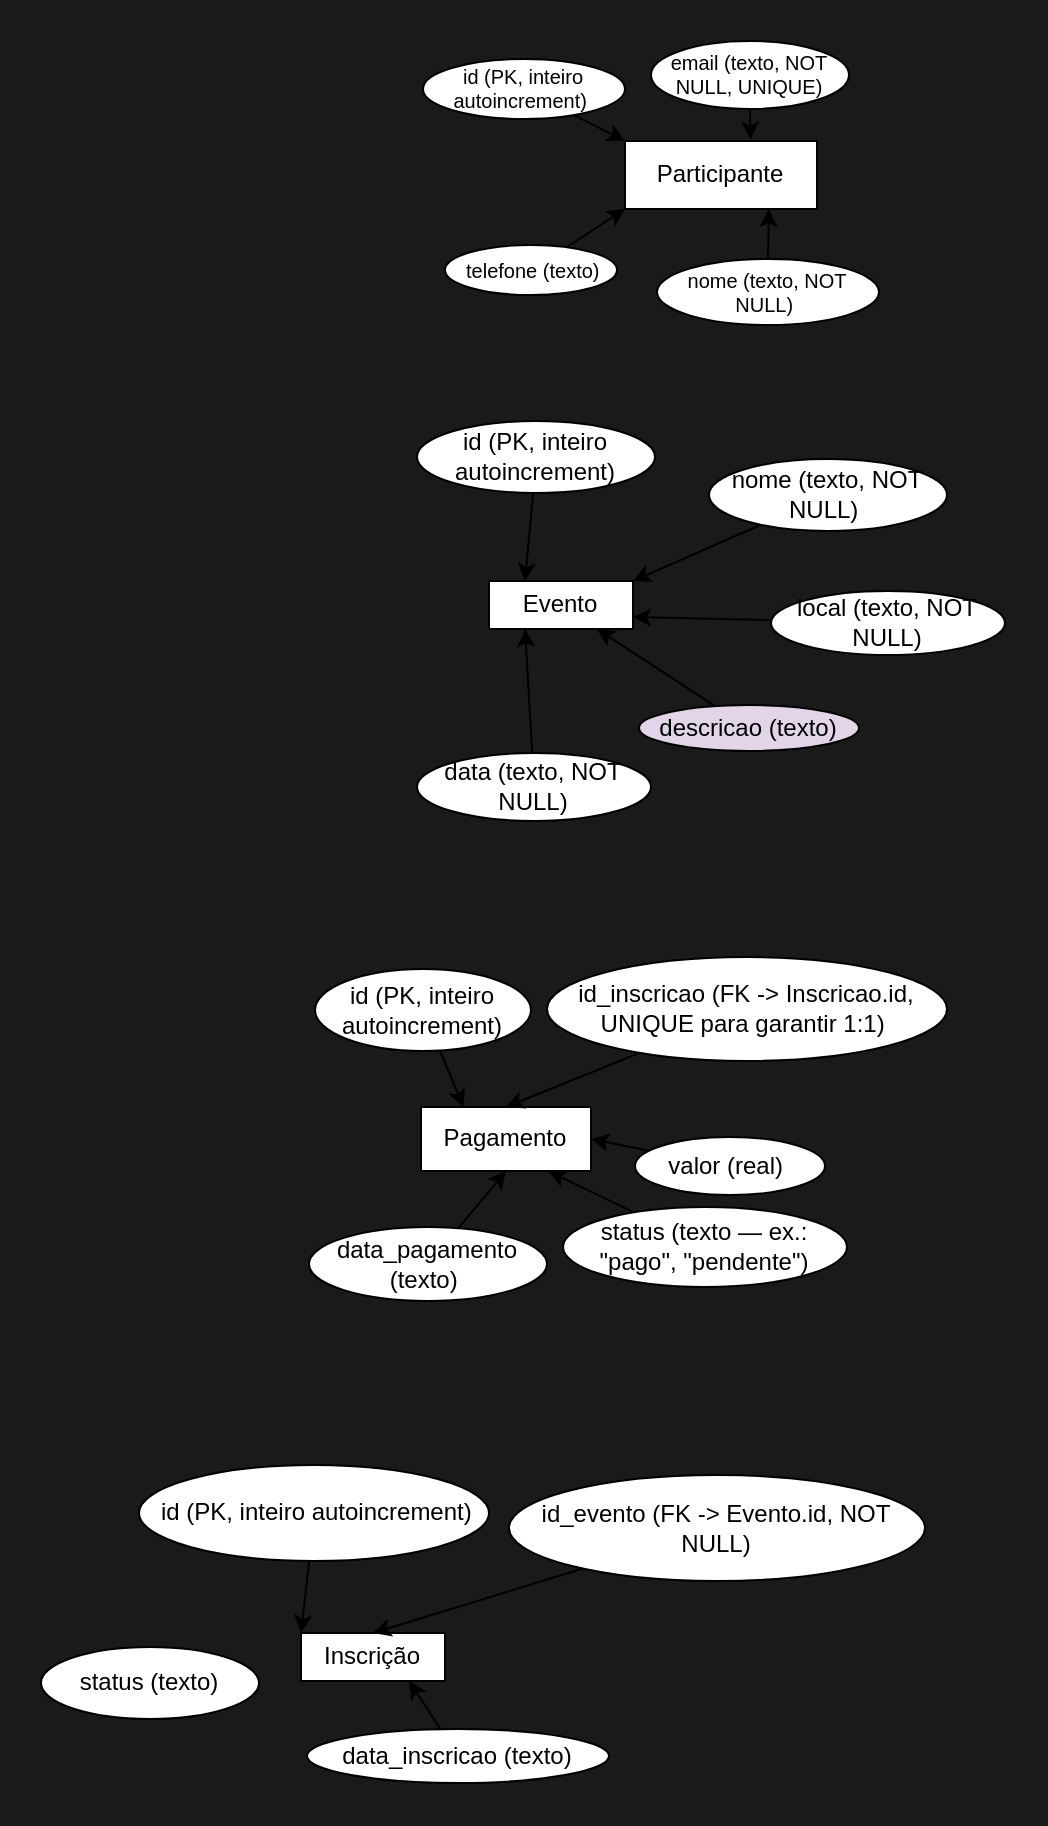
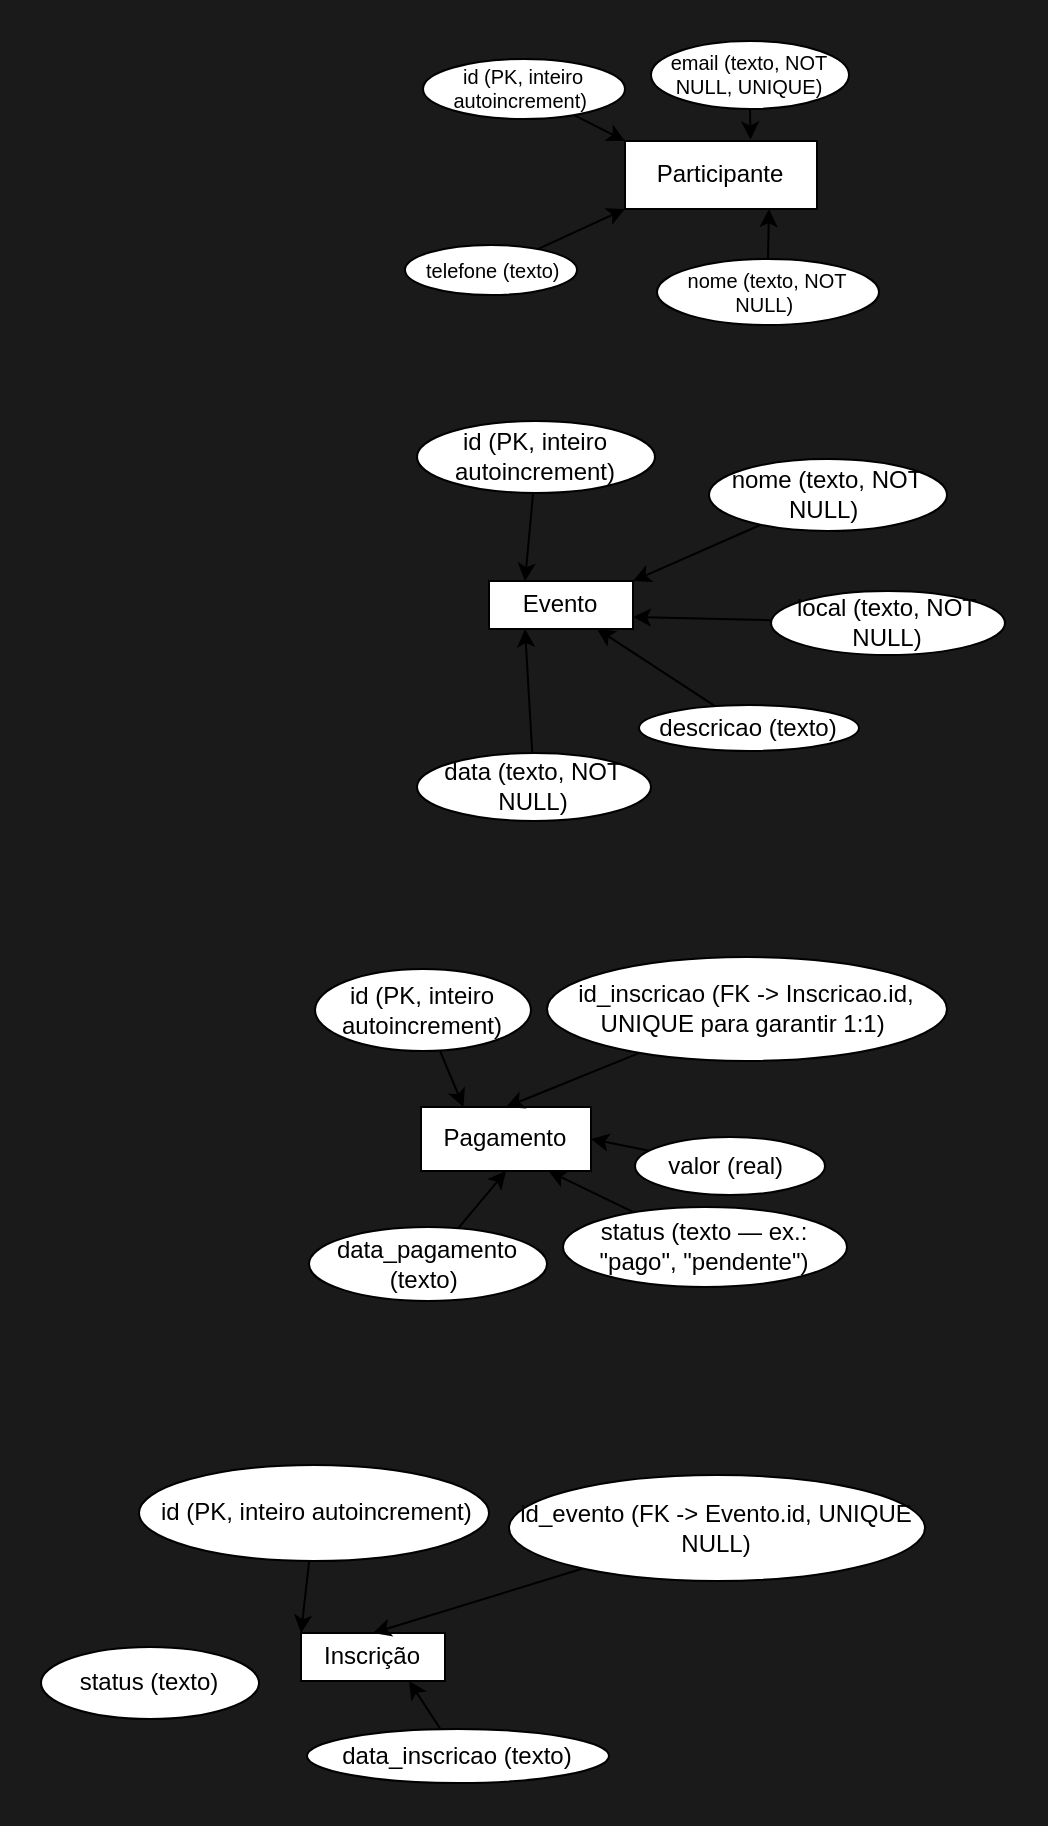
node "telefone (texto)": moved (531, 270) -> (491, 270)
node "descricao (texto)": fillcolor #e1d5e7 -> #ffffff
node "id_evento (FK -> Evento.id, NOT NULL)": label "id_evento (FK -> Evento.id, NOT NULL)" -> "id_evento (FK -> Evento.id, UNIQUE NULL)"
